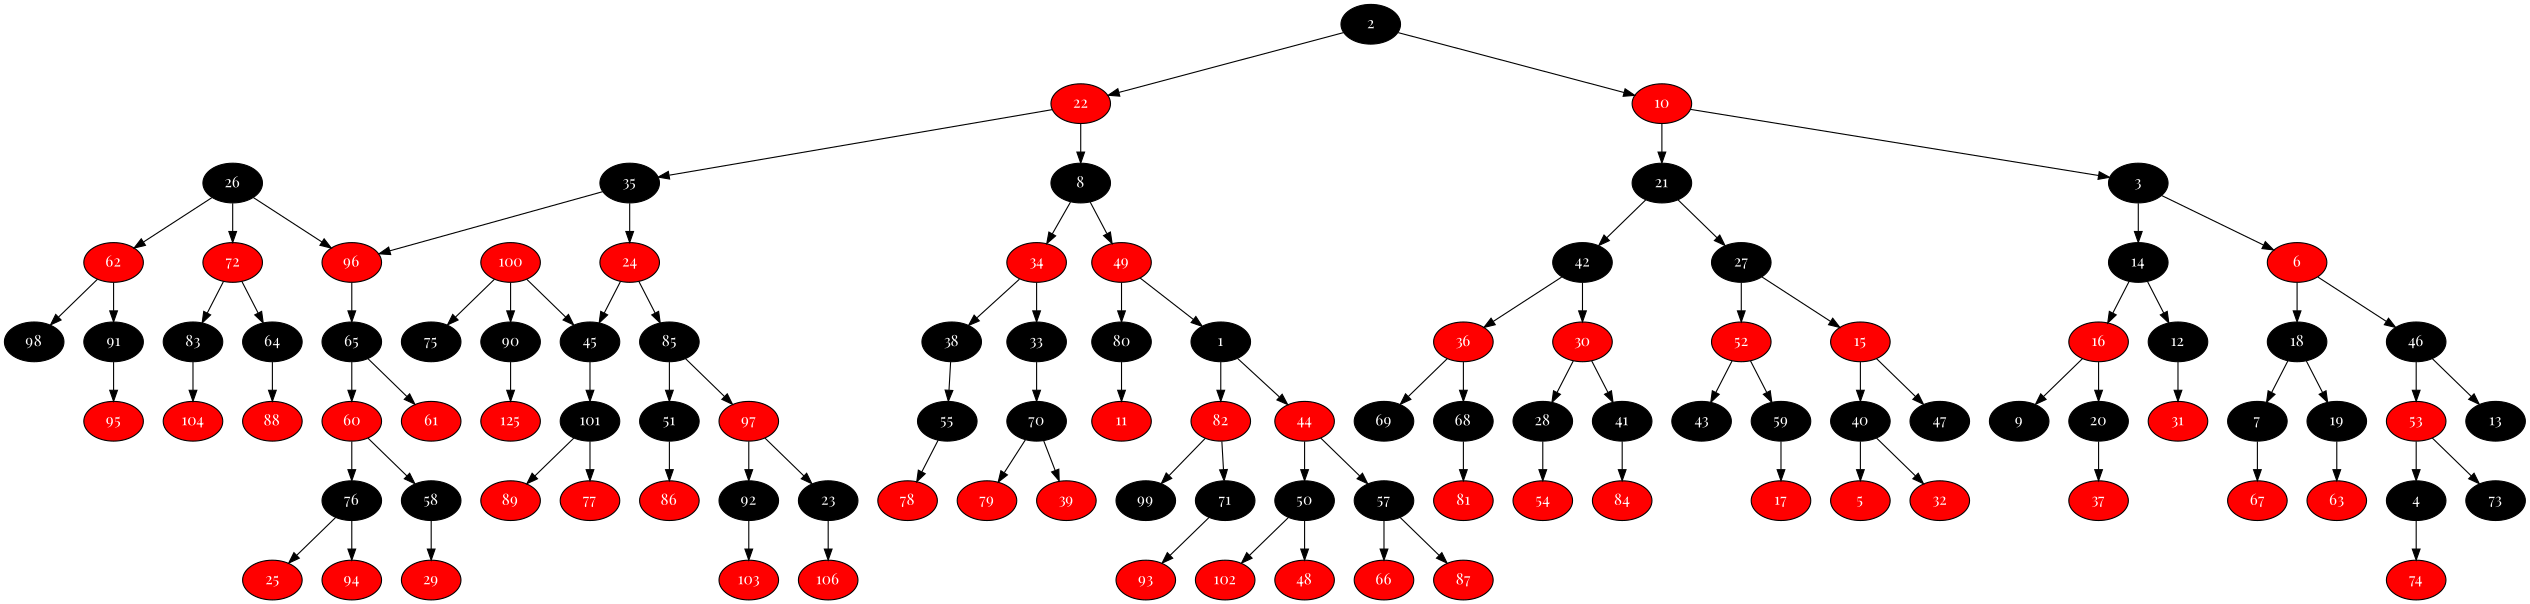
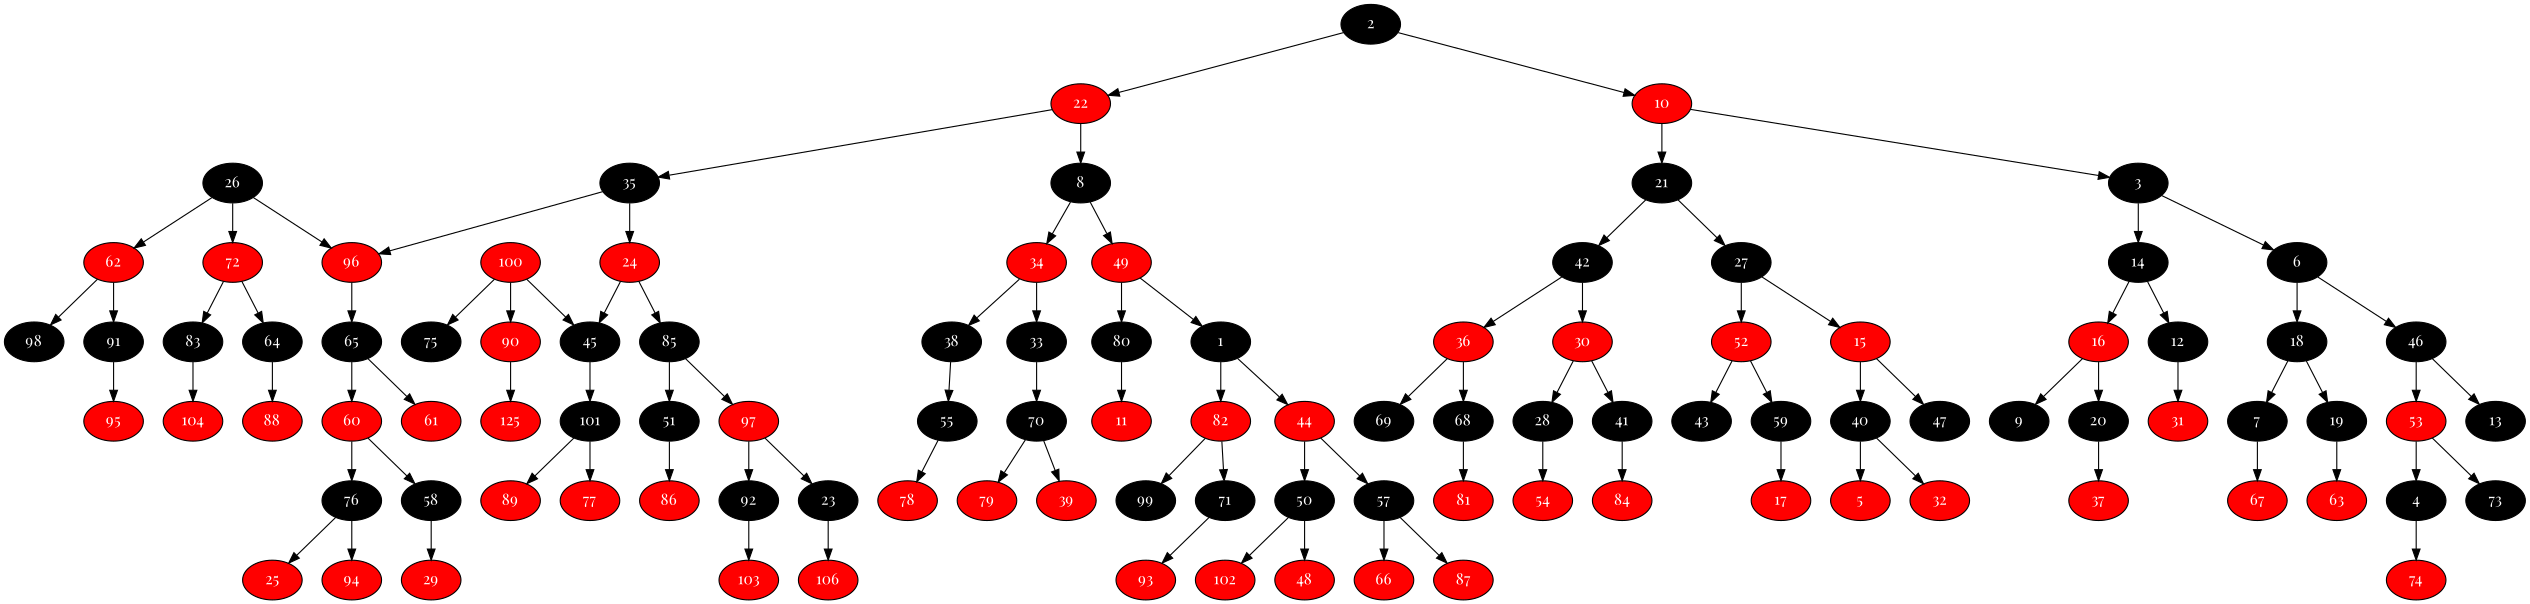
node "6": fillcolor red -> black
node "90": fillcolor black -> red
